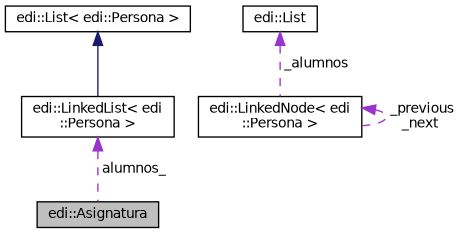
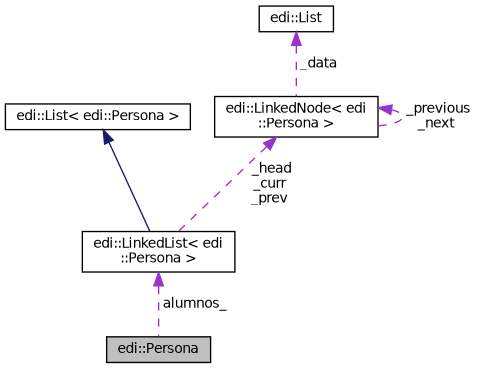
edge "edi::LinkedNode< edi ::Persona >" -> "edi::List": label " _alumnos" -> " _data"
edge "edi::LinkedList< edi ::Persona >" -> "edi::LinkedNode< edi ::Persona >": added, label "_head _curr _prev"
node "edi::Asignatura": label "edi::Asignatura" -> "edi::Persona"
